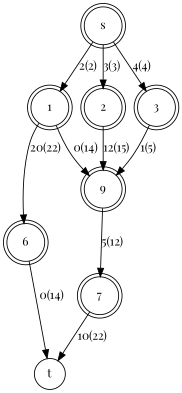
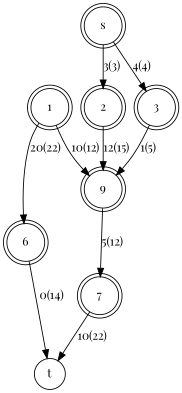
edge "s" -> "1": removed, label "2(2)"
edge "1" -> "9": label "0(14)" -> "10(12)"
